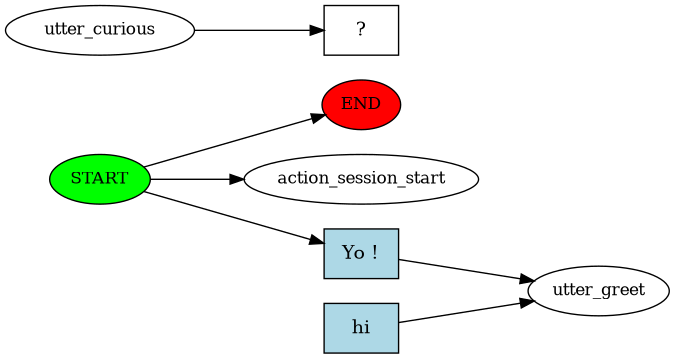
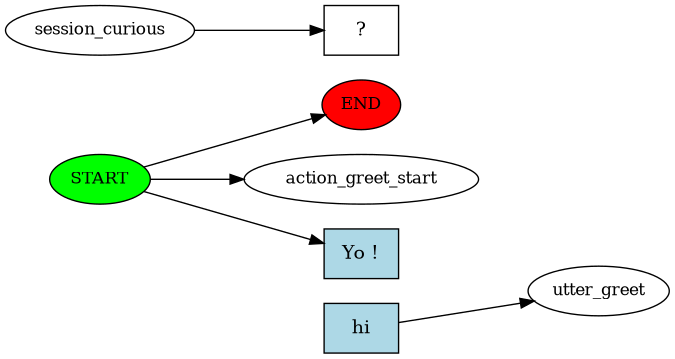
node "utter_curious": label "utter_curious" -> "session_curious"
node "action_session_start": label "action_session_start" -> "action_greet_start"
edge "Yo !" -> "utter_greet": removed
